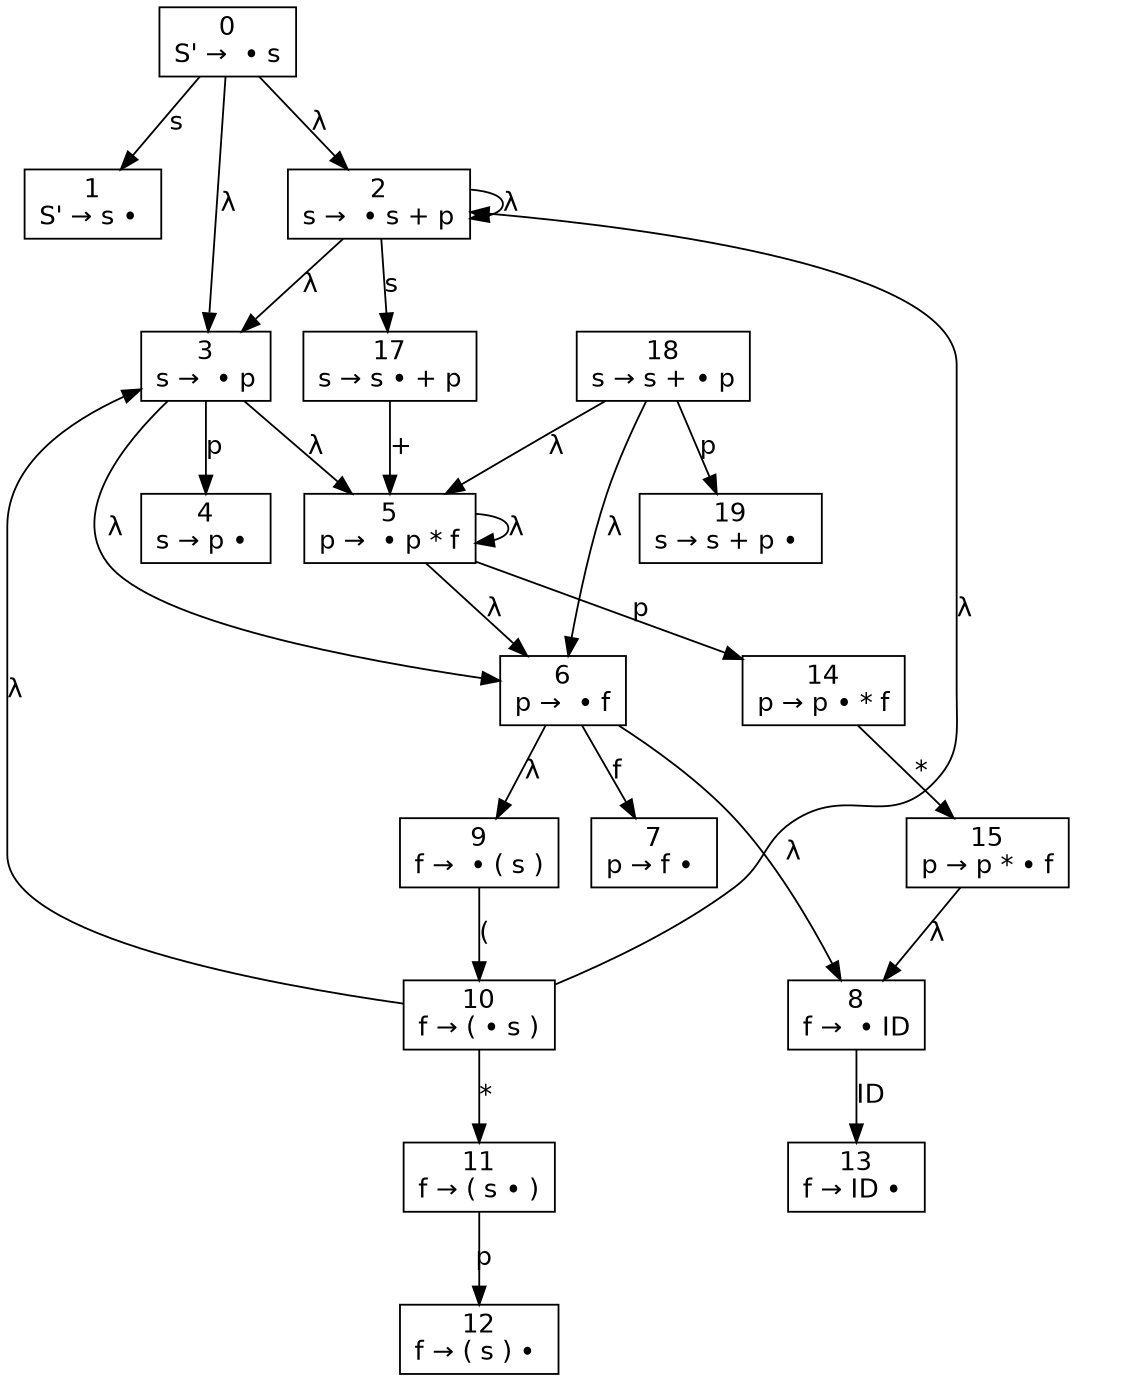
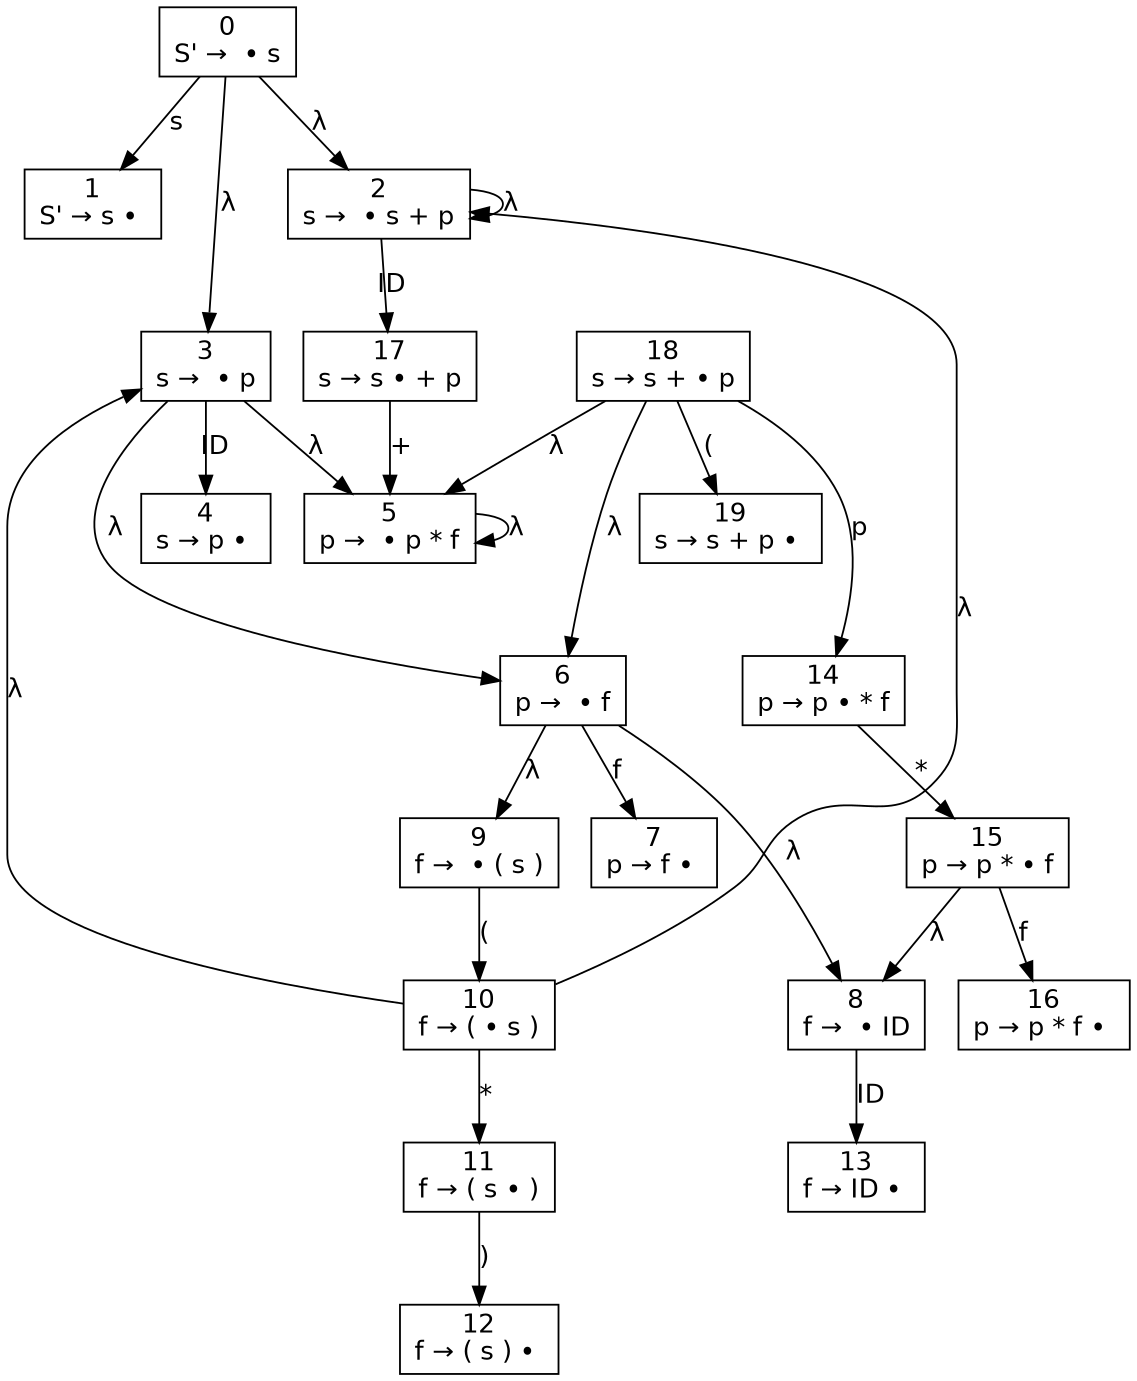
edge "2" -> "3": removed, label "λ"
edge "2" -> "17": label "s" -> "ID"
edge "3" -> "4": label "p" -> "ID"
edge "18" -> "19": label "p" -> "("
edge "5" -> "6": removed, label "λ"
edge "5" -> "14": now "18" -> "14"
node "16": added
edge "11" -> "12": label "p" -> ")"
